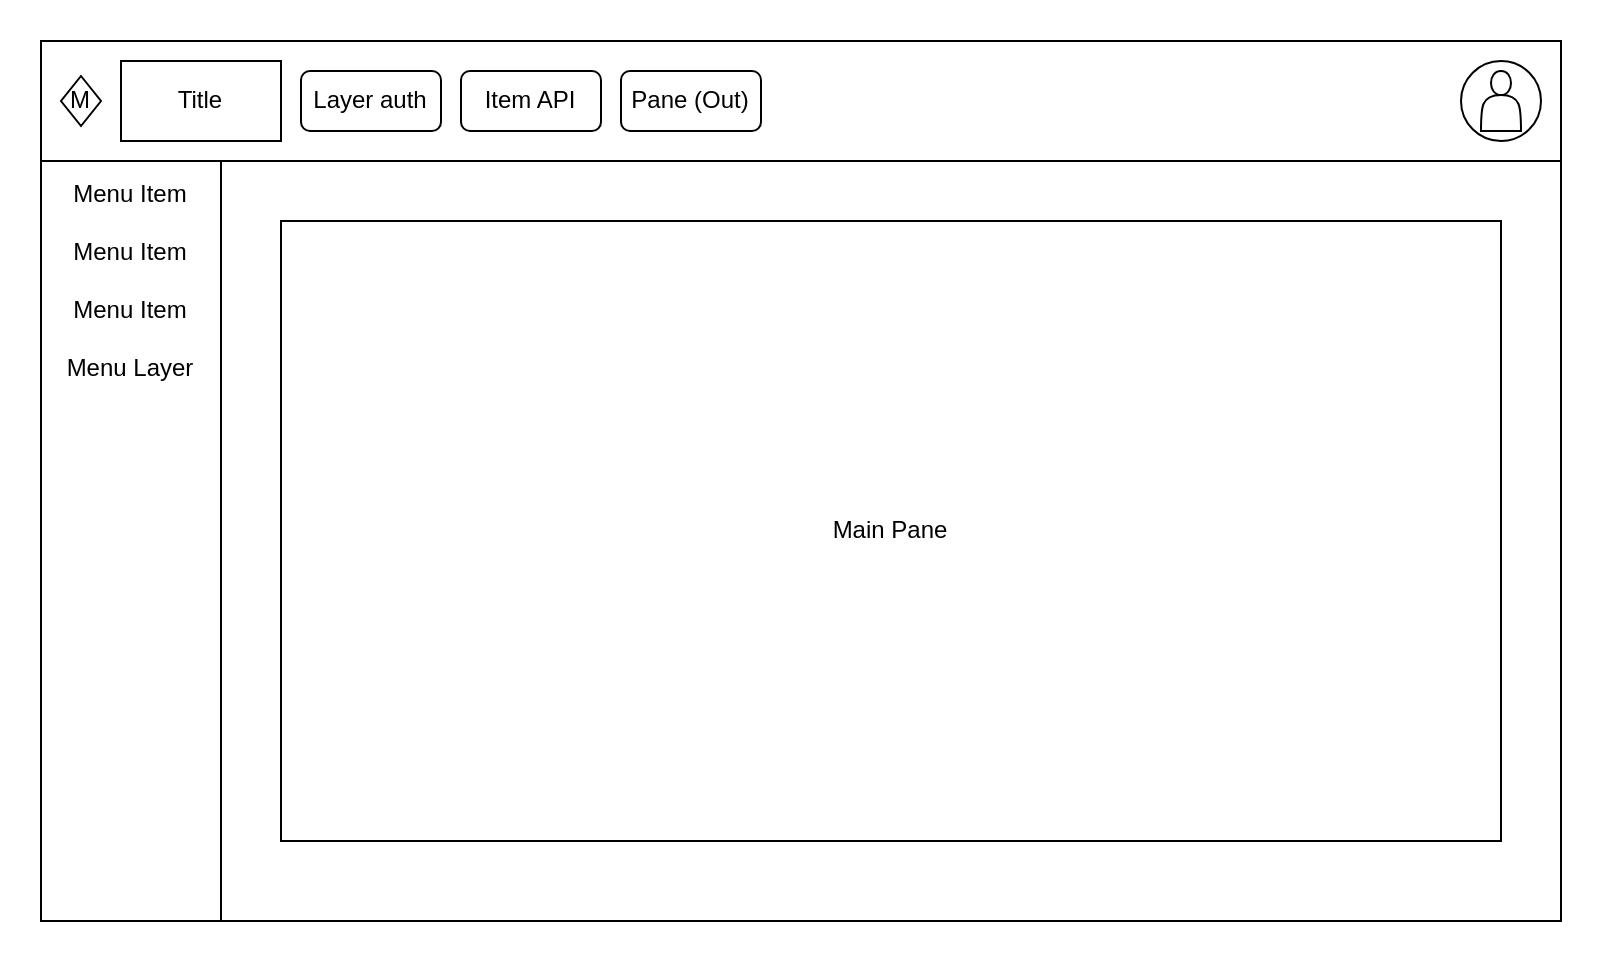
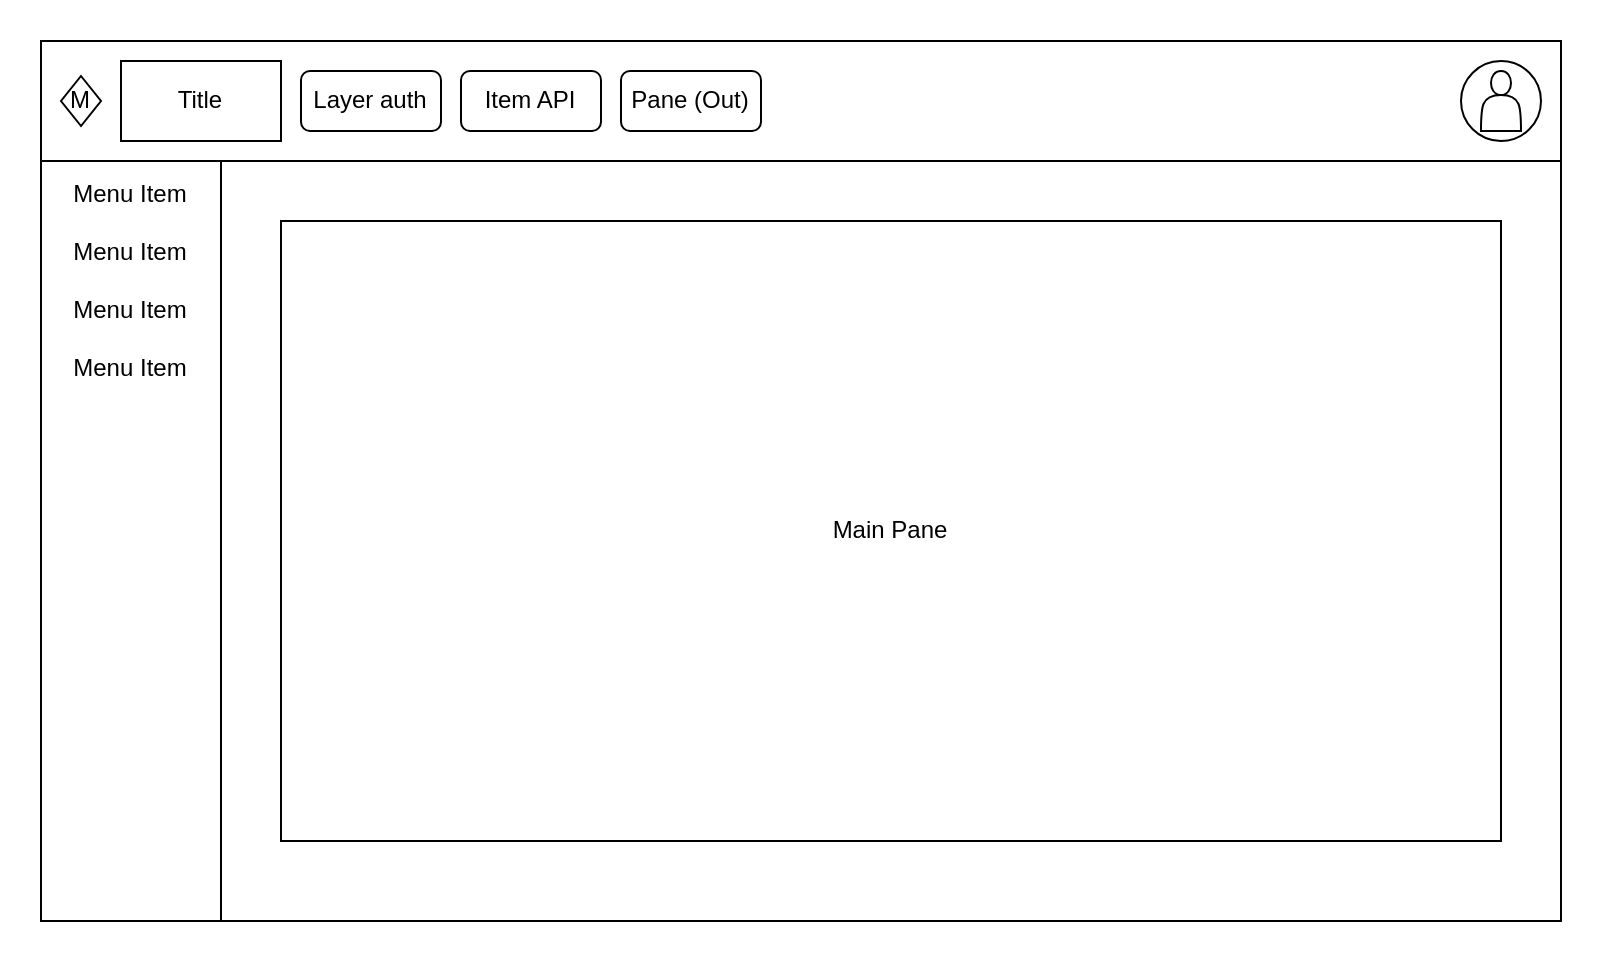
node "Menu Item Menu Item Menu Item Menu Layer": label "Menu Item Menu Item Menu Item Menu Layer" -> "Menu Item Menu Item Menu Item Menu Item"
